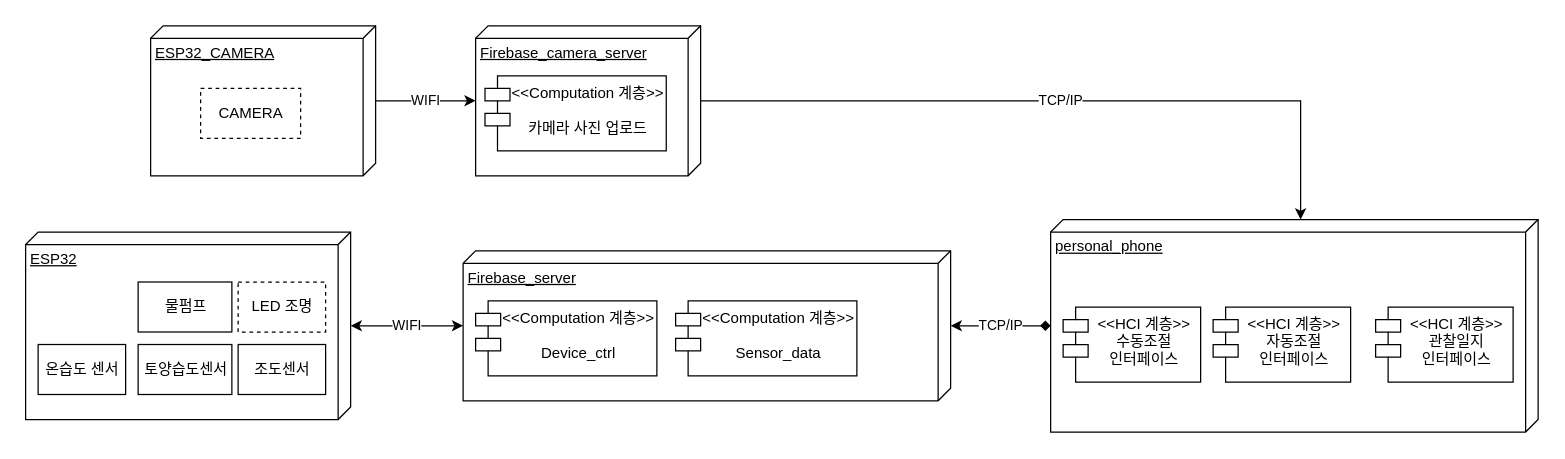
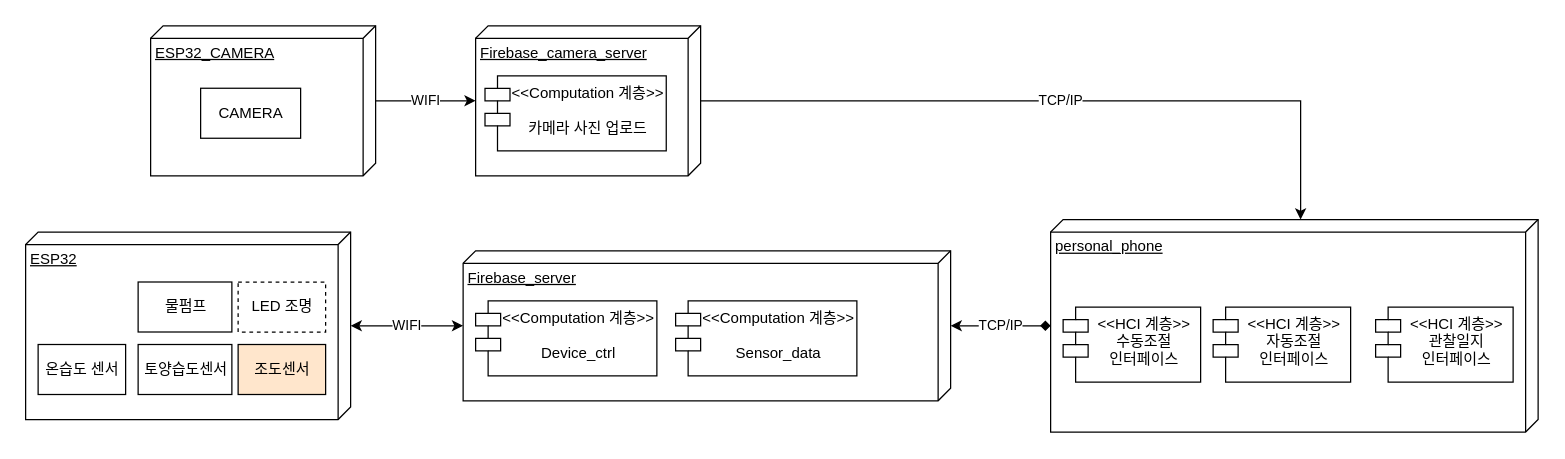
node "CAMERA": style dashed -> solid
node "조도센서": fillcolor #ffffff -> #ffe6cc
